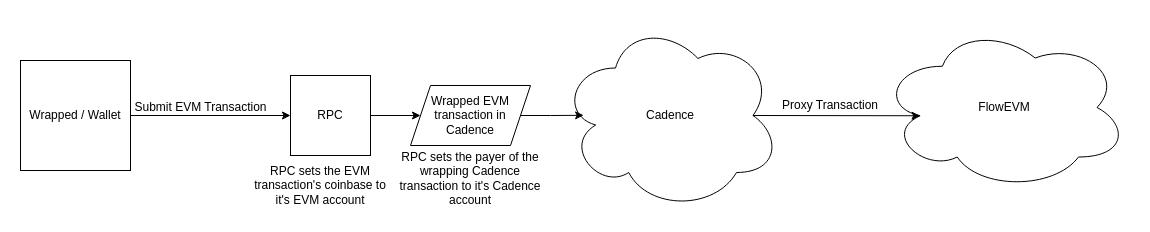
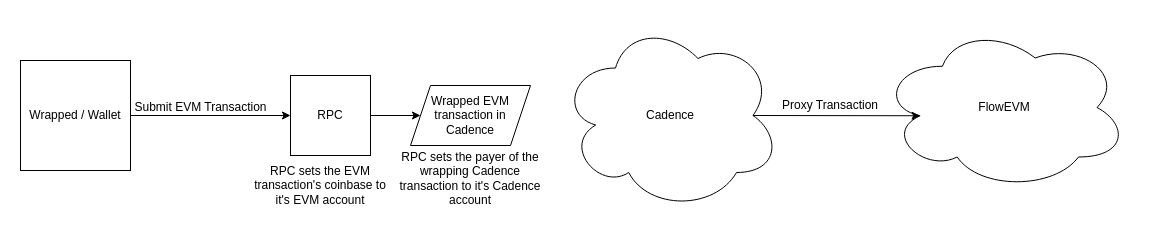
edge "Wrapped EVM transaction in Cadence" -> "Cadence": removed
